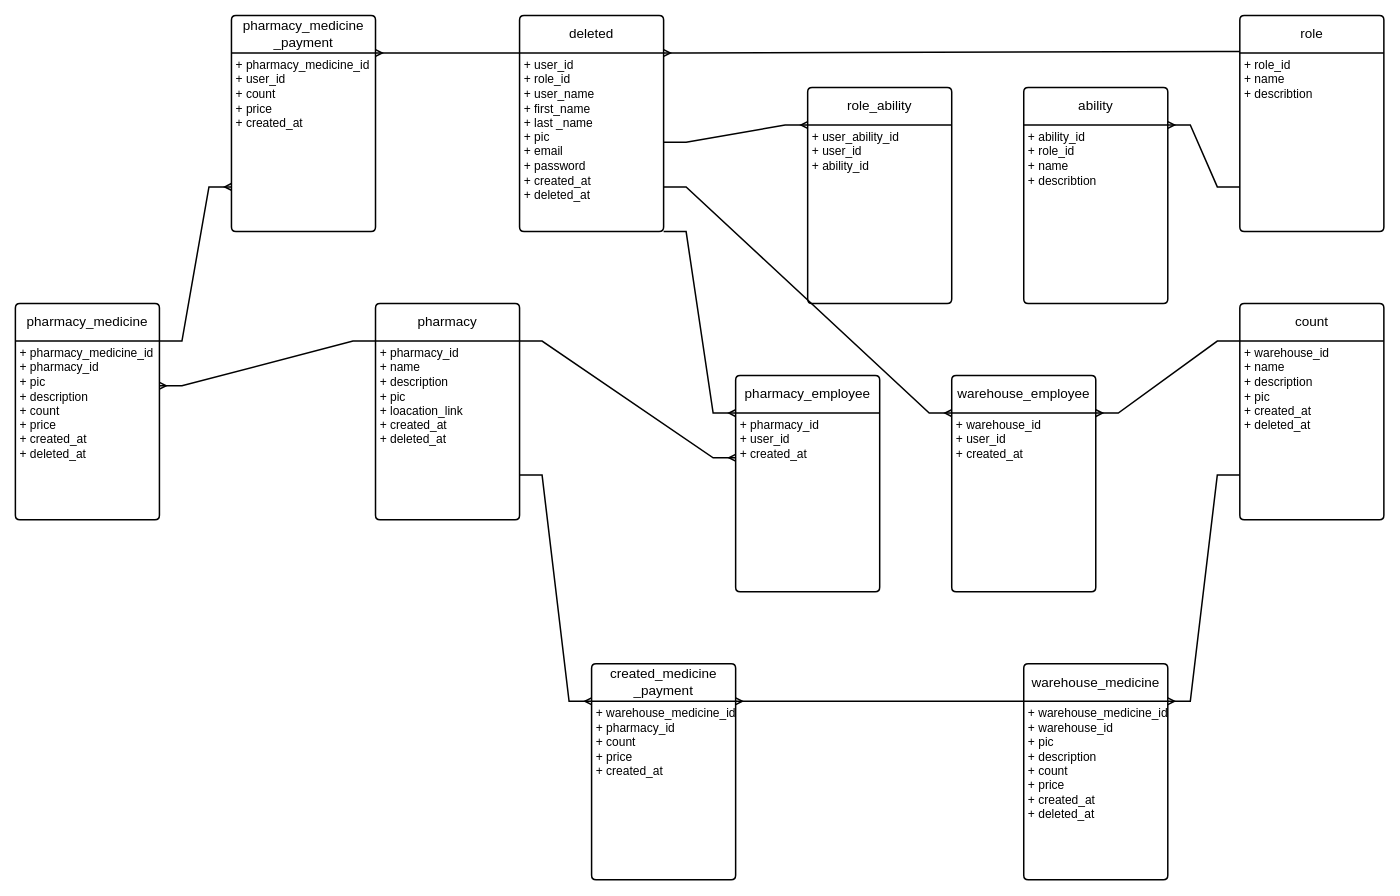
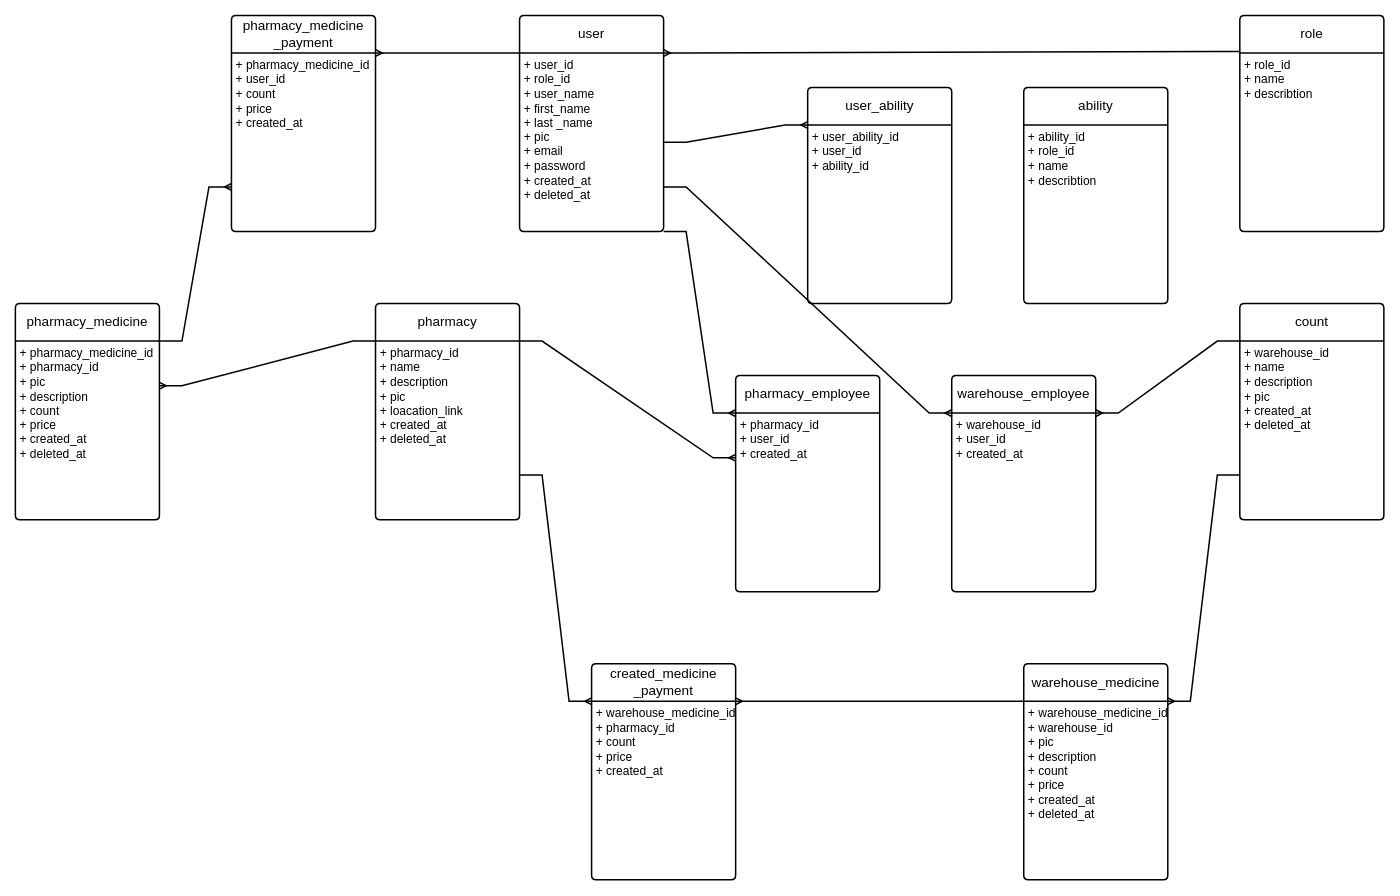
node "deleted": label "deleted" -> "user"
node "role_ability": label "role_ability" -> "user_ability"
edge "+ role_id + name + describtion" -> "+ ability_id + role_id + name + describtion": removed
